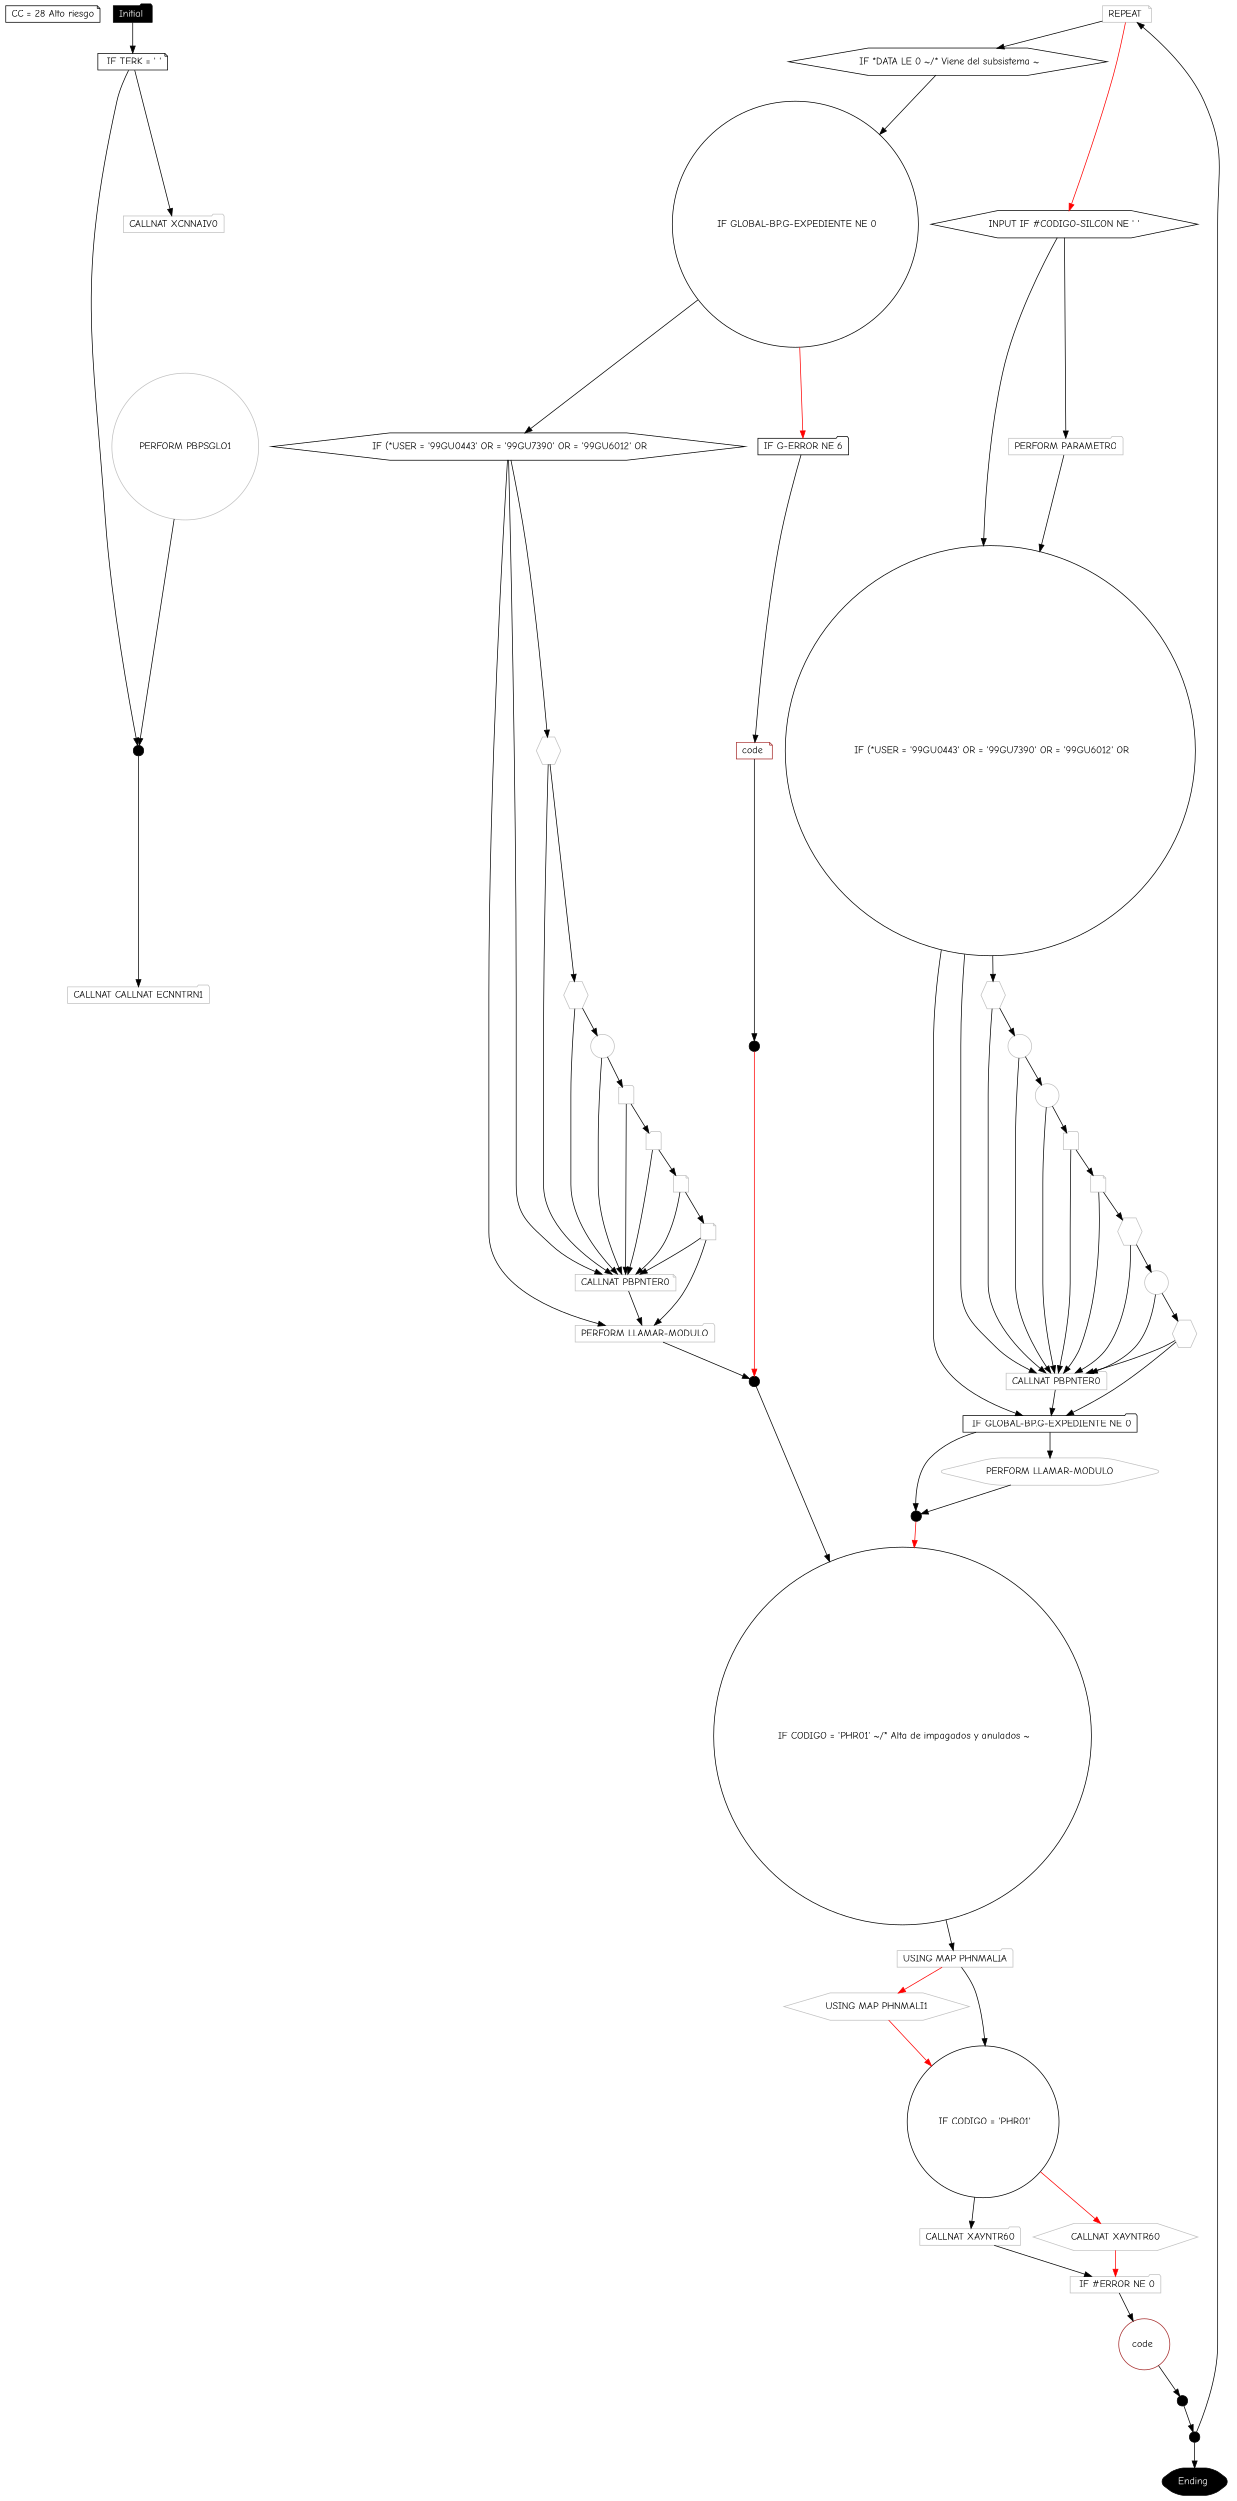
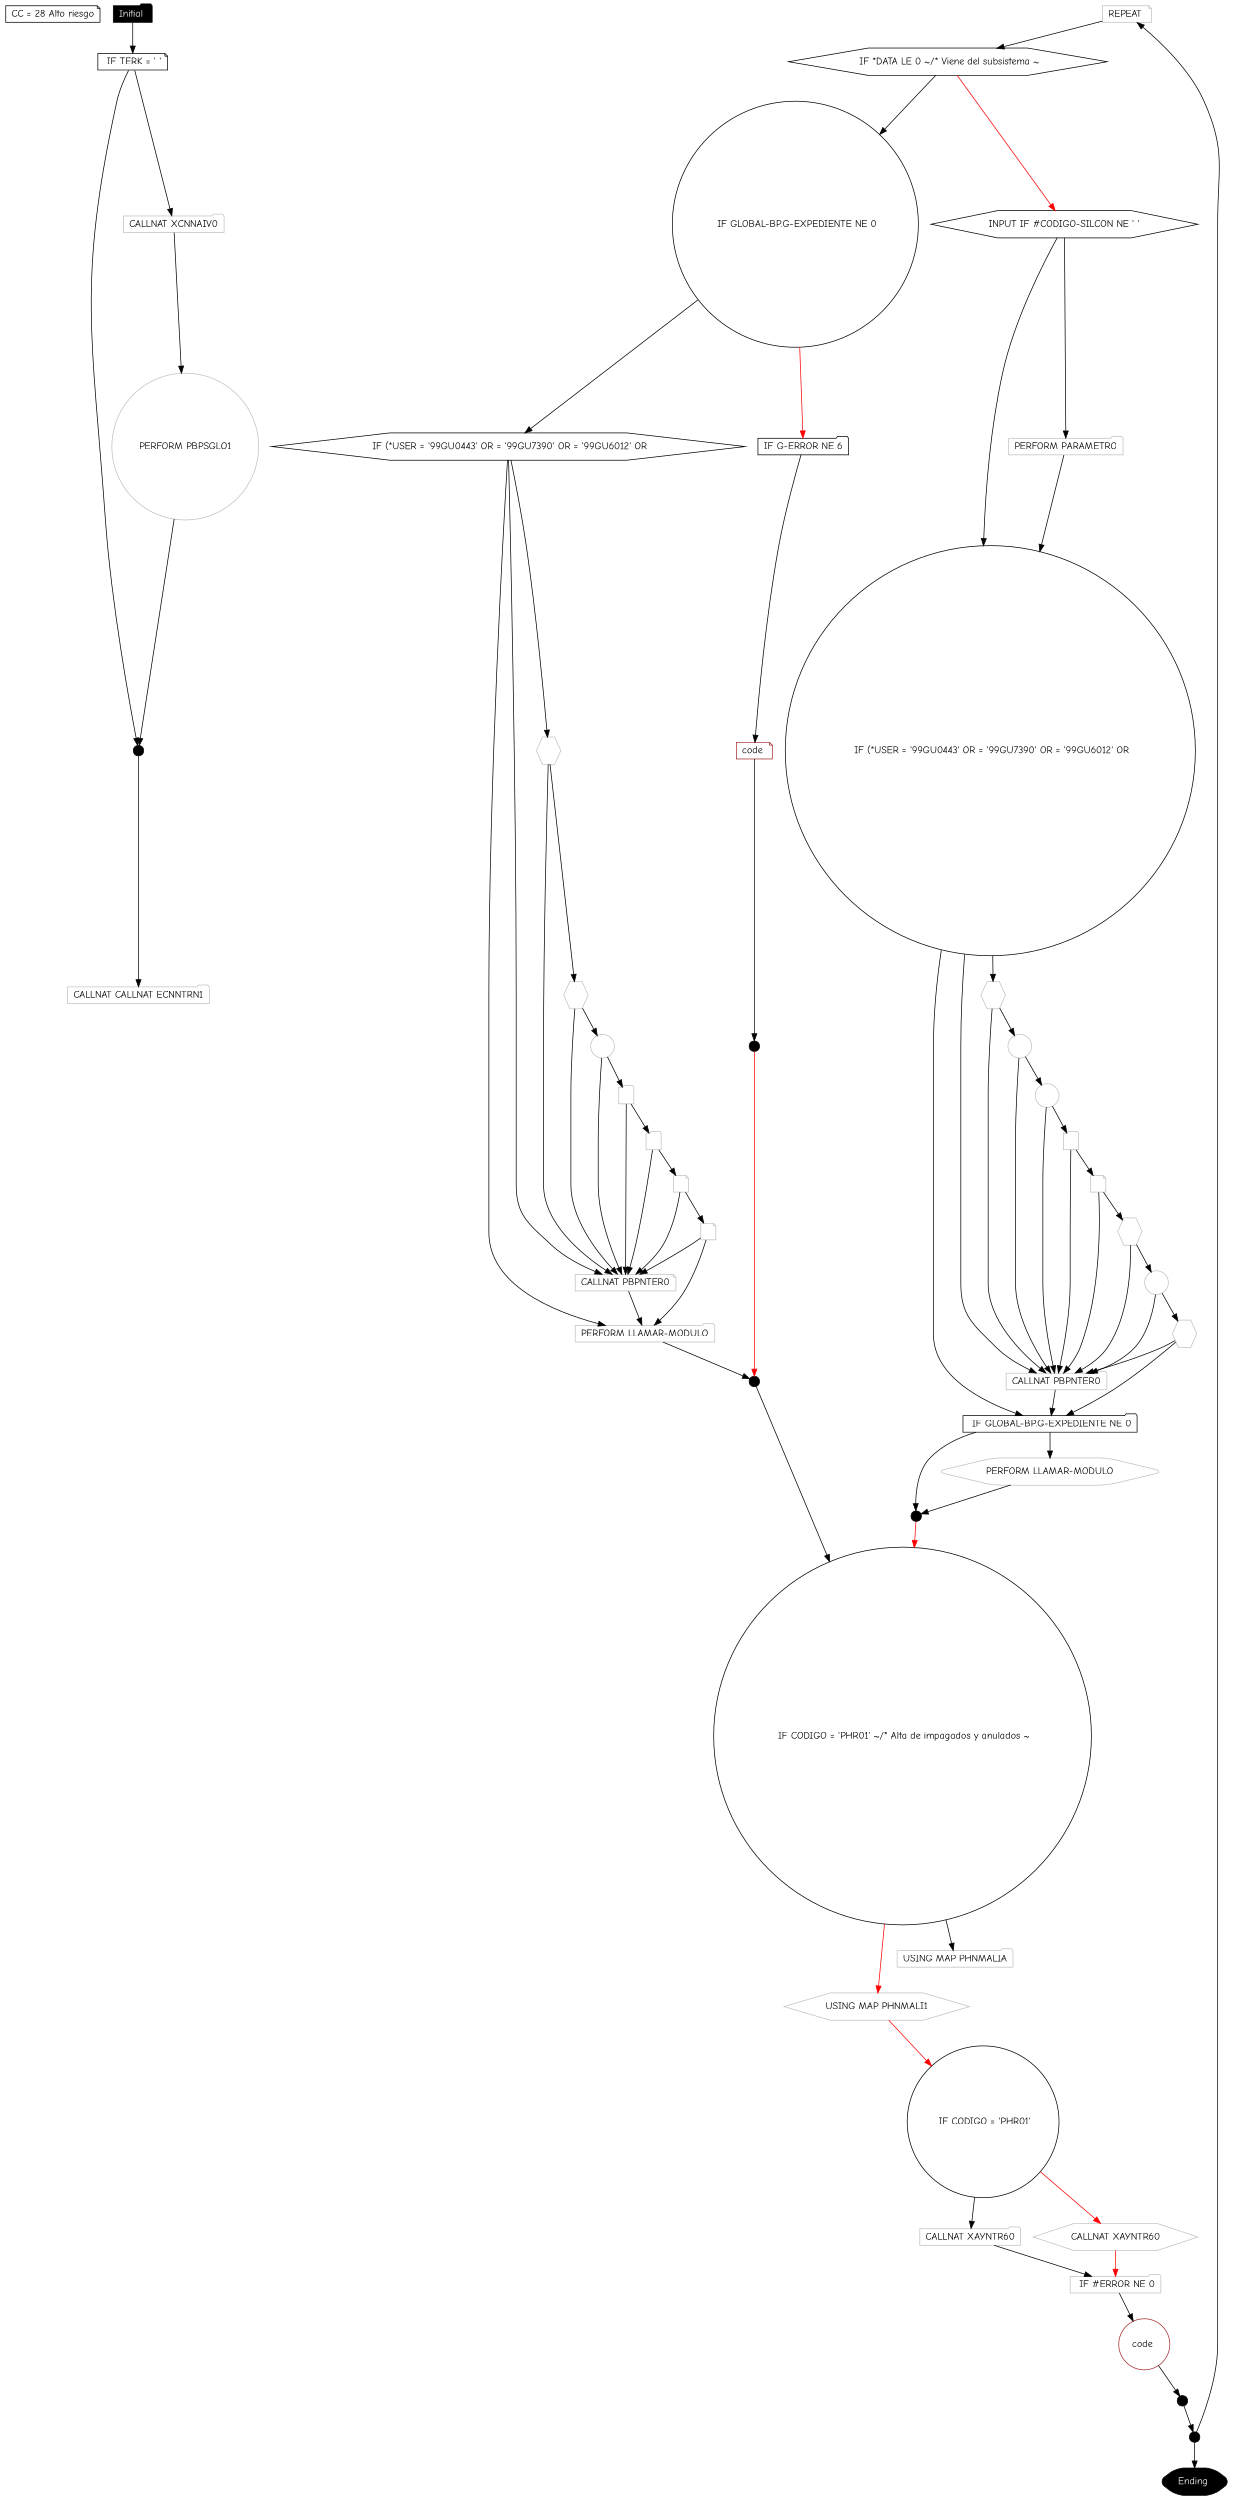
edge "REPEAT" -> "INPUT IF #CODIGO-SILCON NE ' '": now "IF *DATA LE 0 ~/* Viene del subsistema ~" -> "INPUT IF #CODIGO-SILCON NE ' '"
edge "CALLNAT XCNNAIV0" -> "PERFORM PBPSGLO1": added
edge "USING MAP PHNMALIA" -> "USING MAP PHNMALI1": now "IF CODIGO = 'PHR01' ~/* Alta de impagados y anulados ~" -> "USING MAP PHNMALI1"
edge "USING MAP PHNMALIA" -> "IF CODIGO = 'PHR01'": removed
